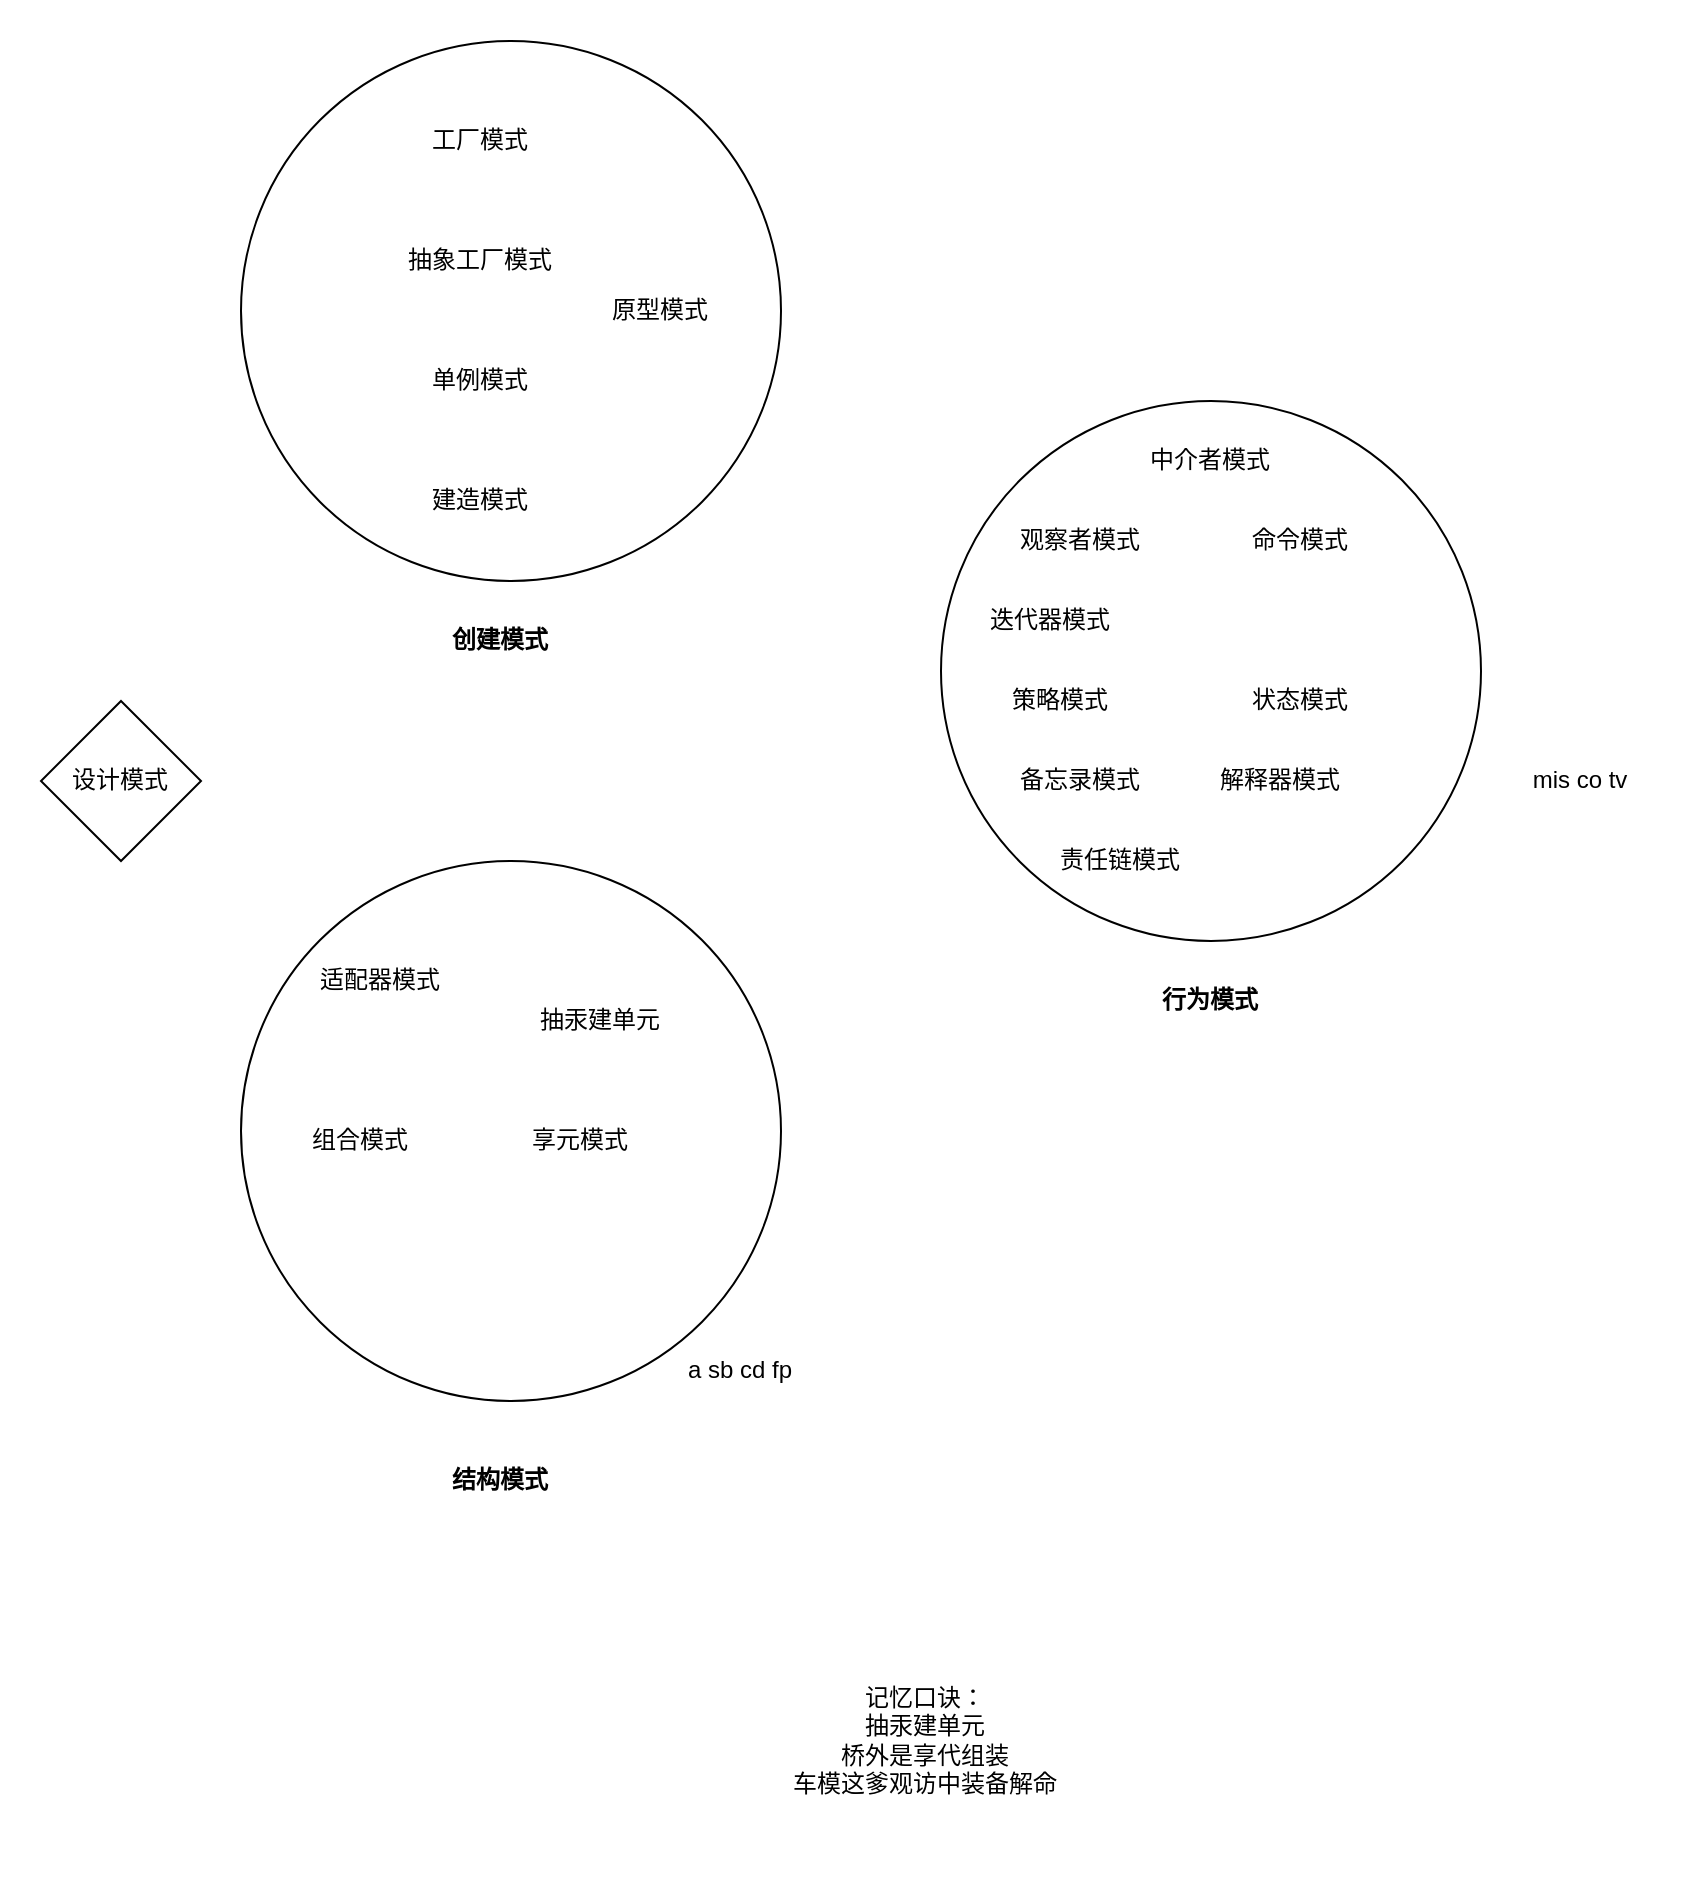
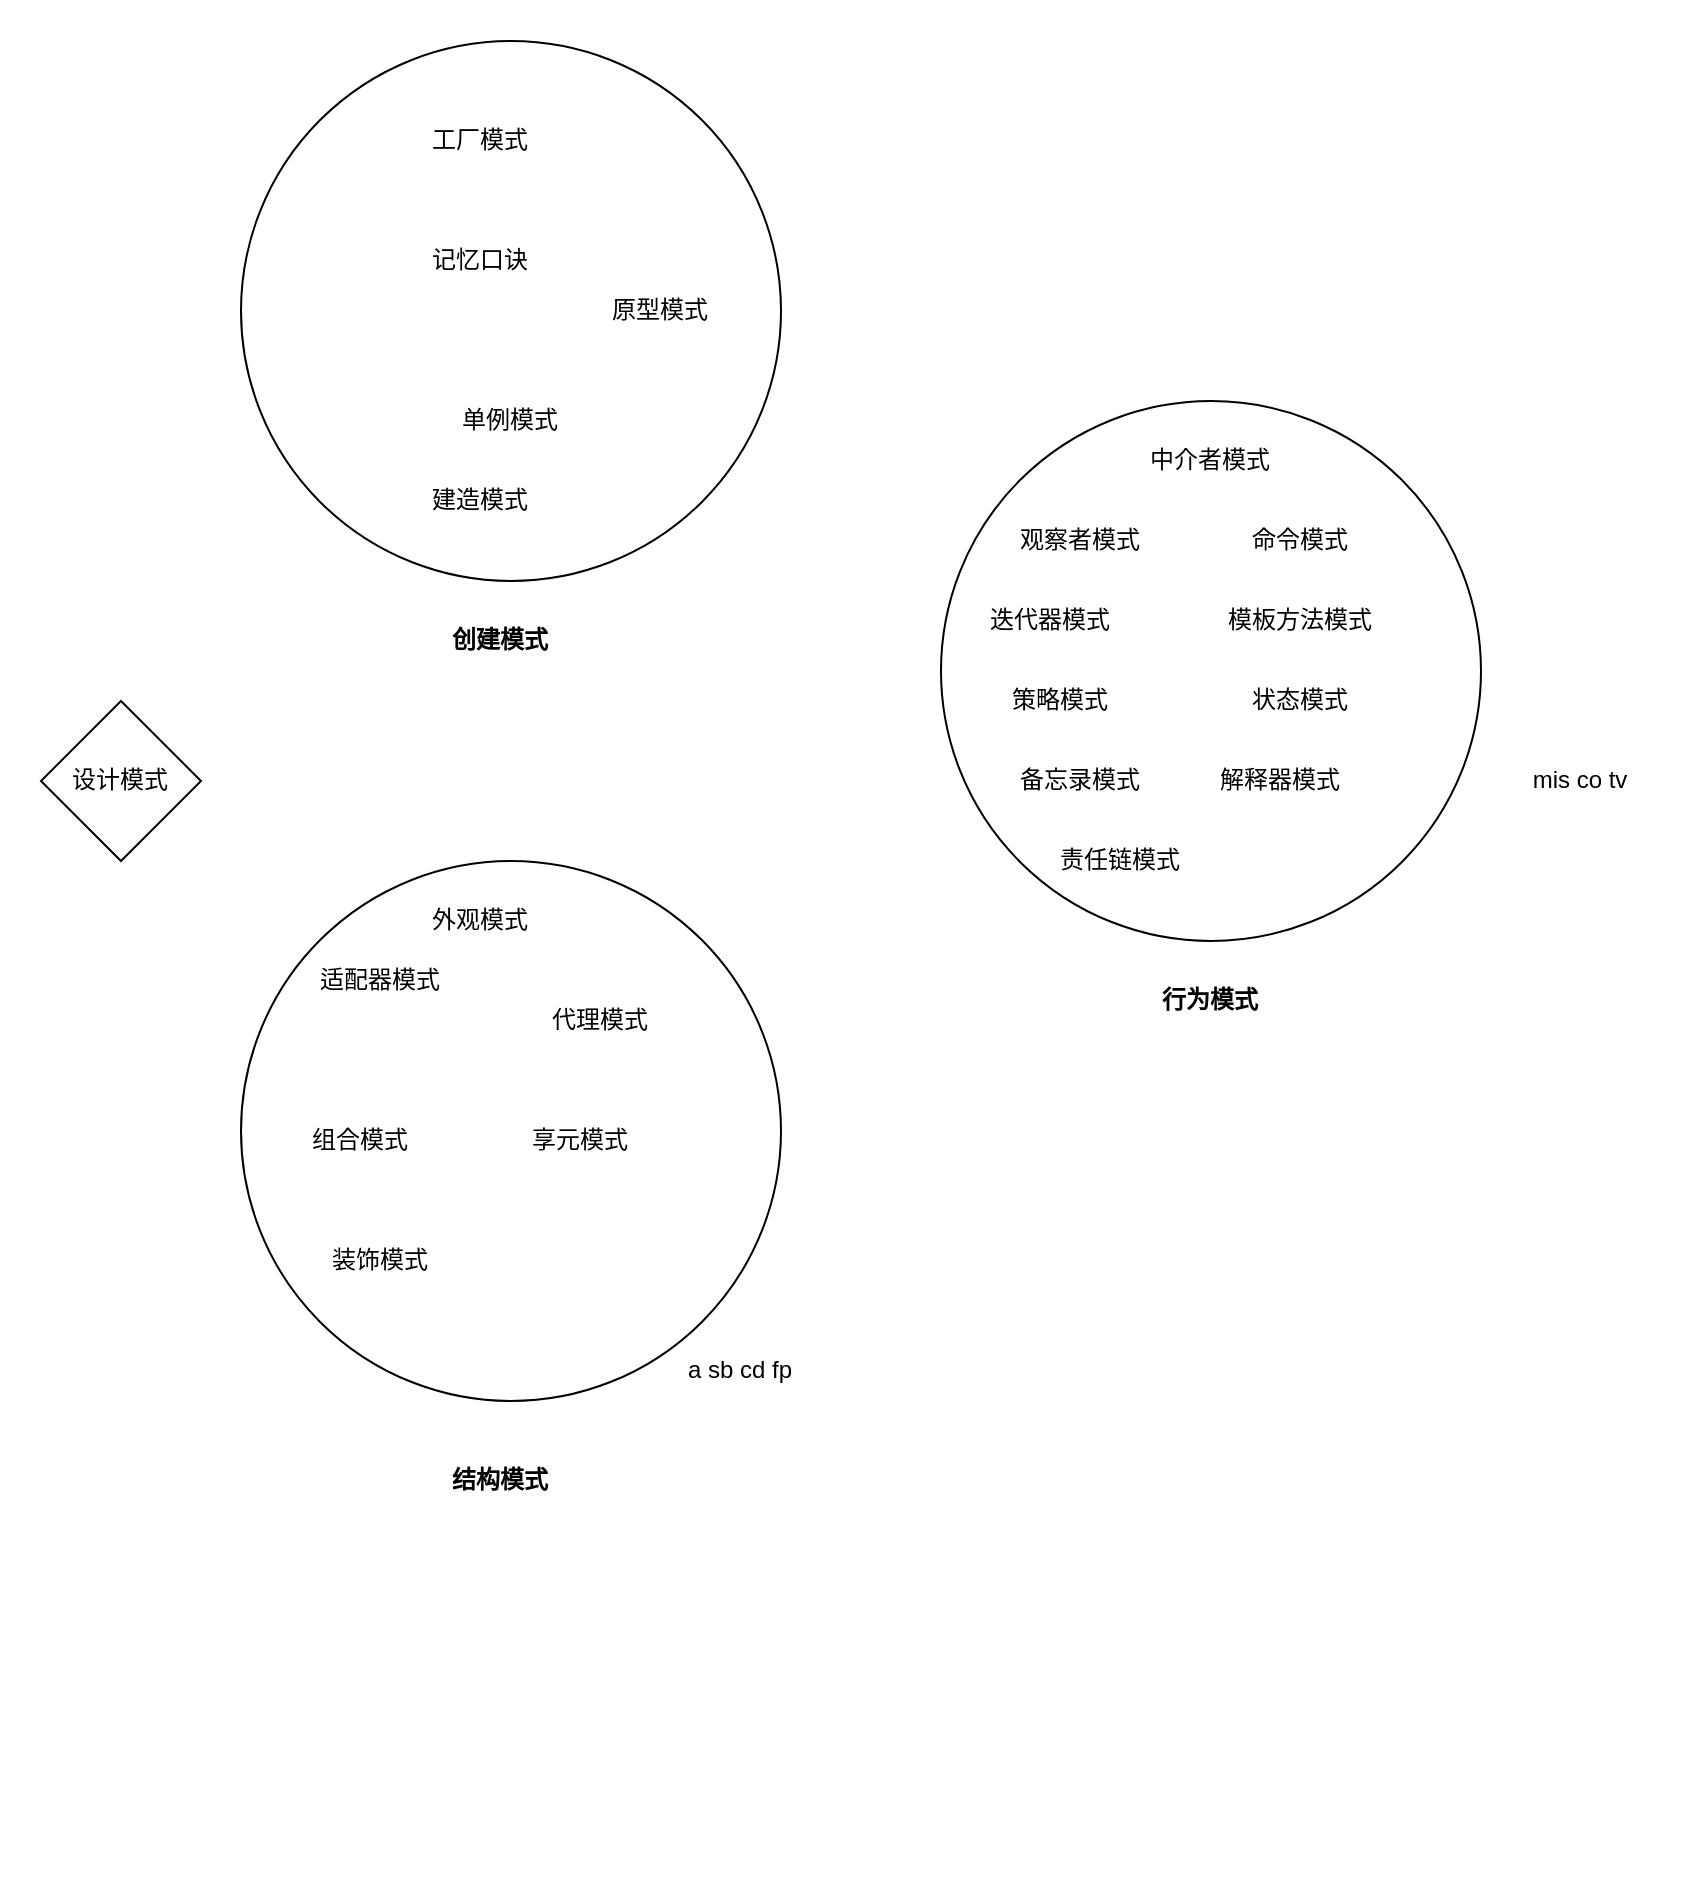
node "抽象工厂模式": label "抽象工厂模式" -> "记忆口诀"
node "单例模式": moved (481, 381) -> (511, 421)
node "模板方法模式": added
node "外观模式": added
node "抽汞建单元": label "抽汞建单元" -> "代理模式"
node "装饰模式": added
node "记忆口诀： 抽汞建单元 桥外是享代组装 车模这爹观访中装备解命": removed
